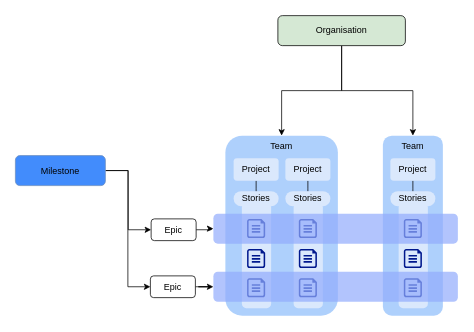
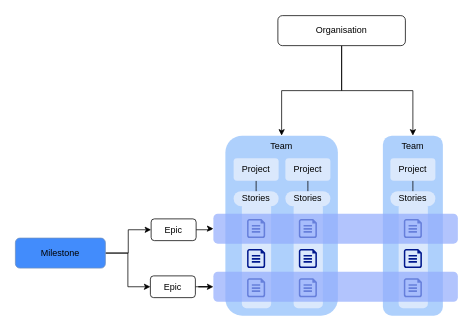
node "Organisation": fillcolor #d5e8d4 -> #ffffff
node "Milestone": moved (60, 170) -> (60, 253)
